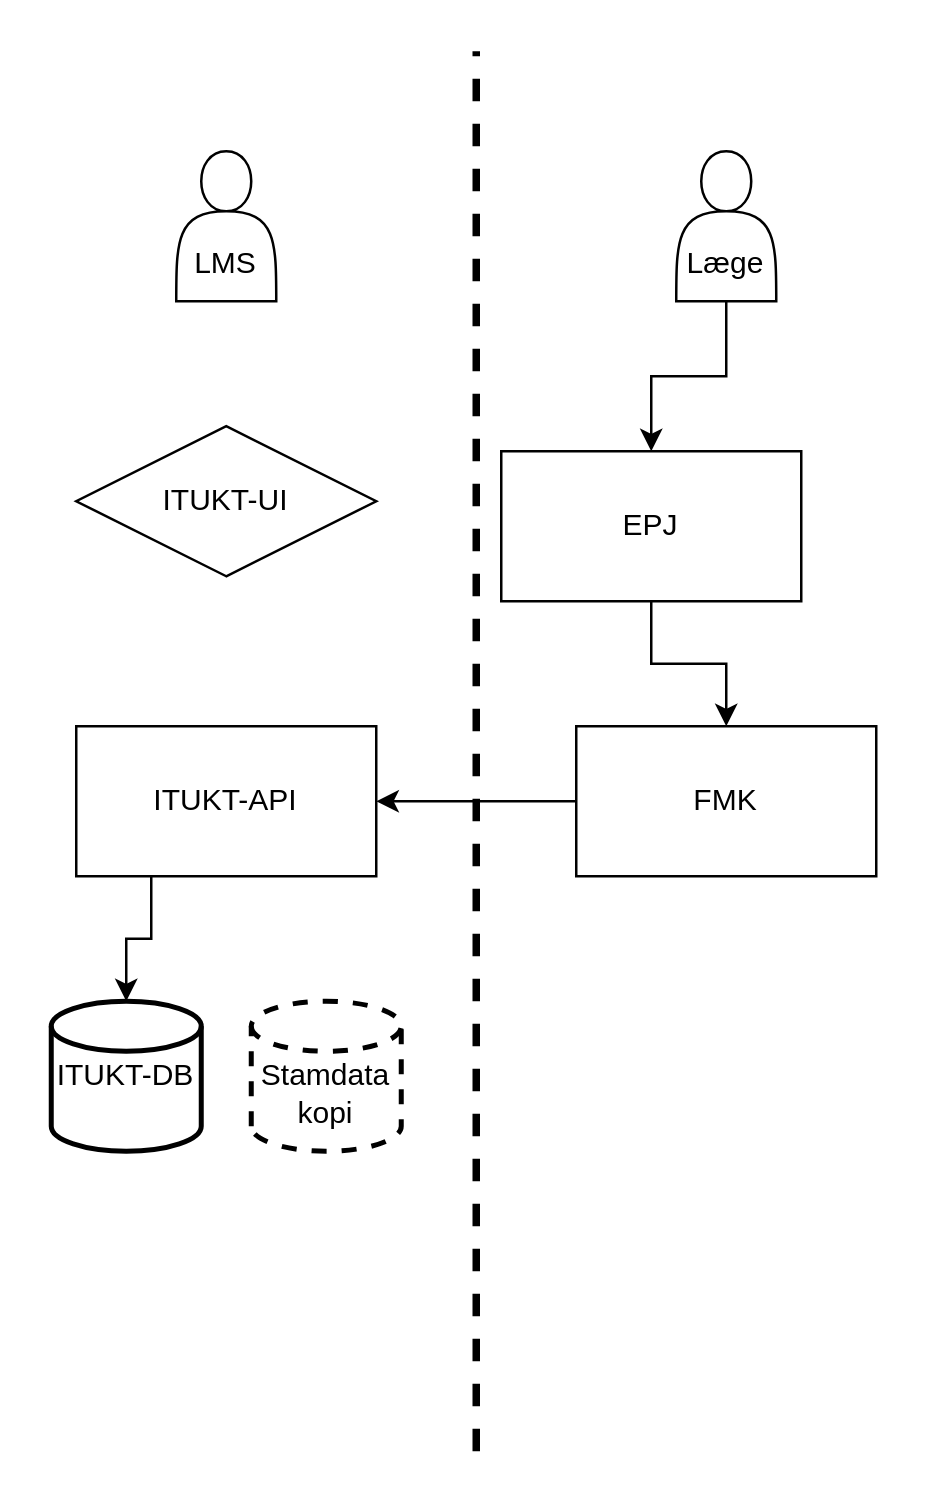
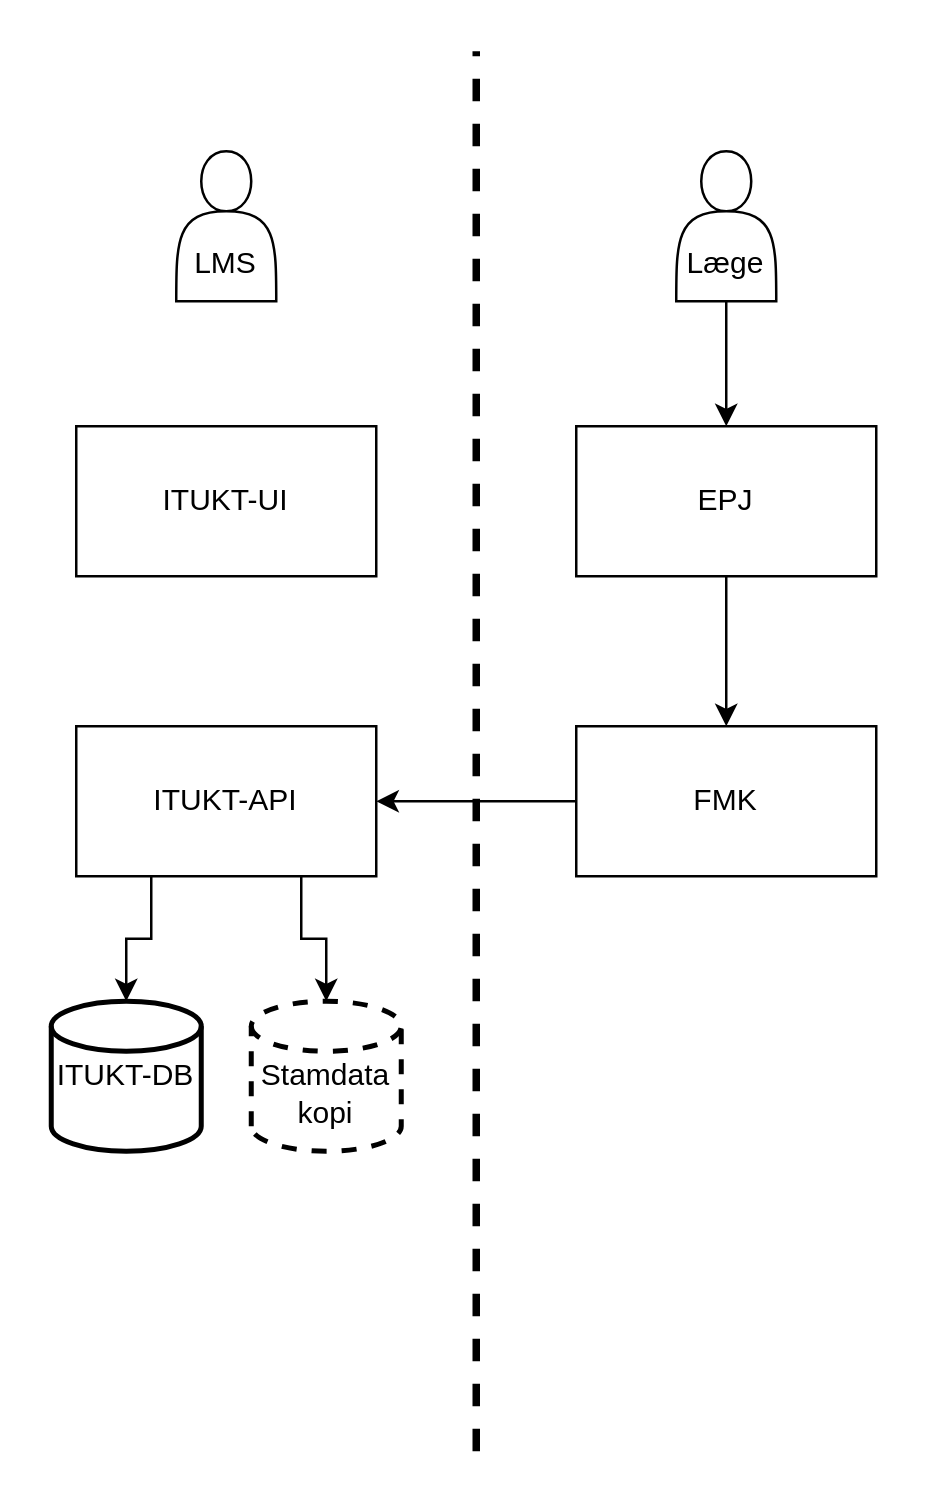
node "ITUKT-UI": shape diamond -> rectangle
node "EPJ": moved (651, 526) -> (726, 501)
edge "ITUKT-API" -> "Stamdata kopi": added
